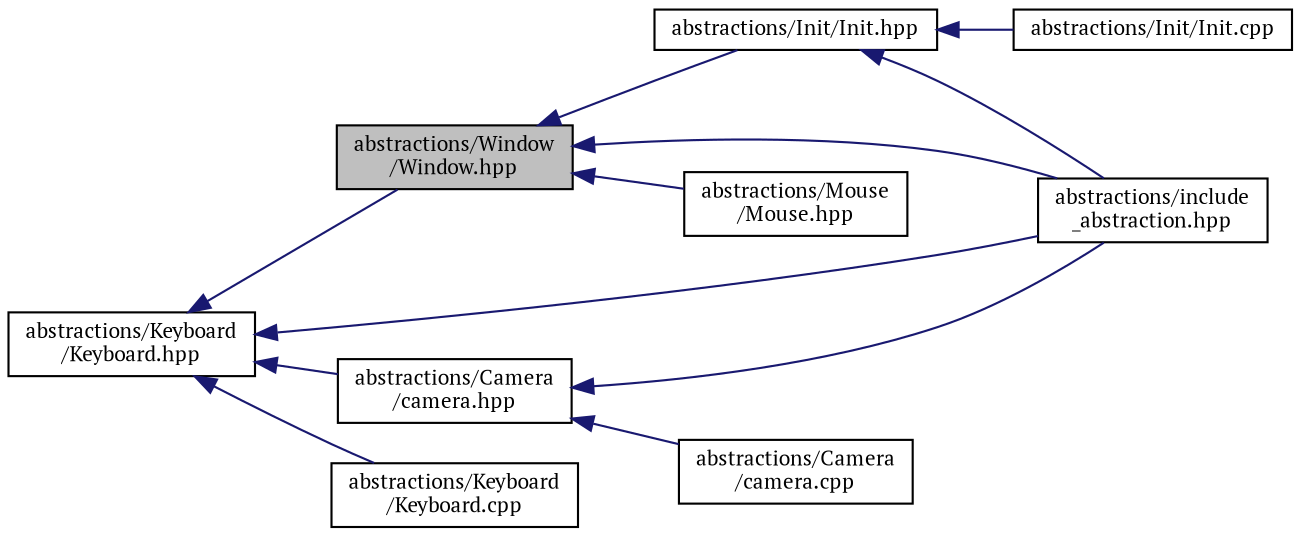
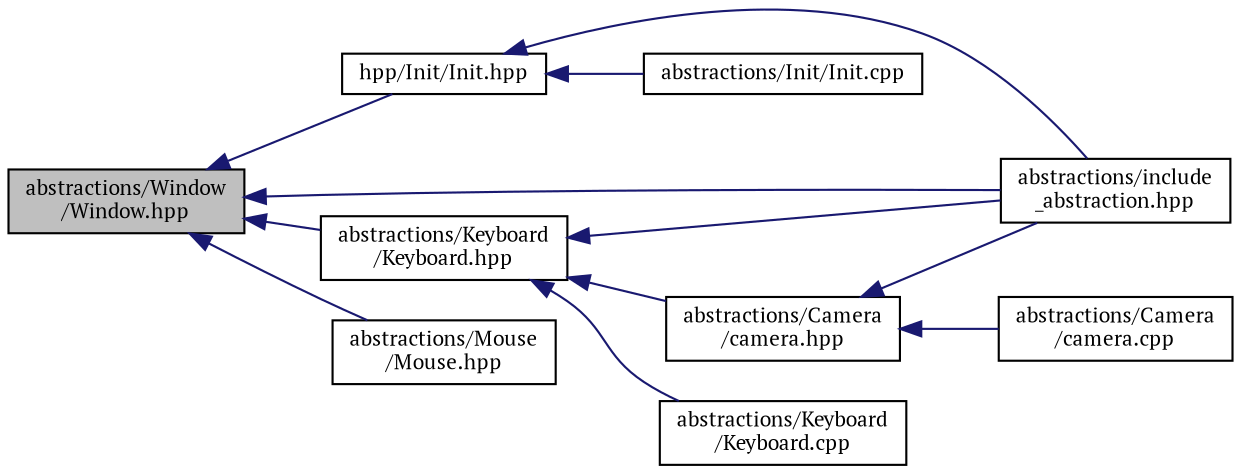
node "abstractions/Init/Init.hpp": label "abstractions/Init/Init.hpp" -> "hpp/Init/Init.hpp"
edge "abstractions/Window /Window.hpp" -> "abstractions/Keyboard /Keyboard.hpp": reversed
